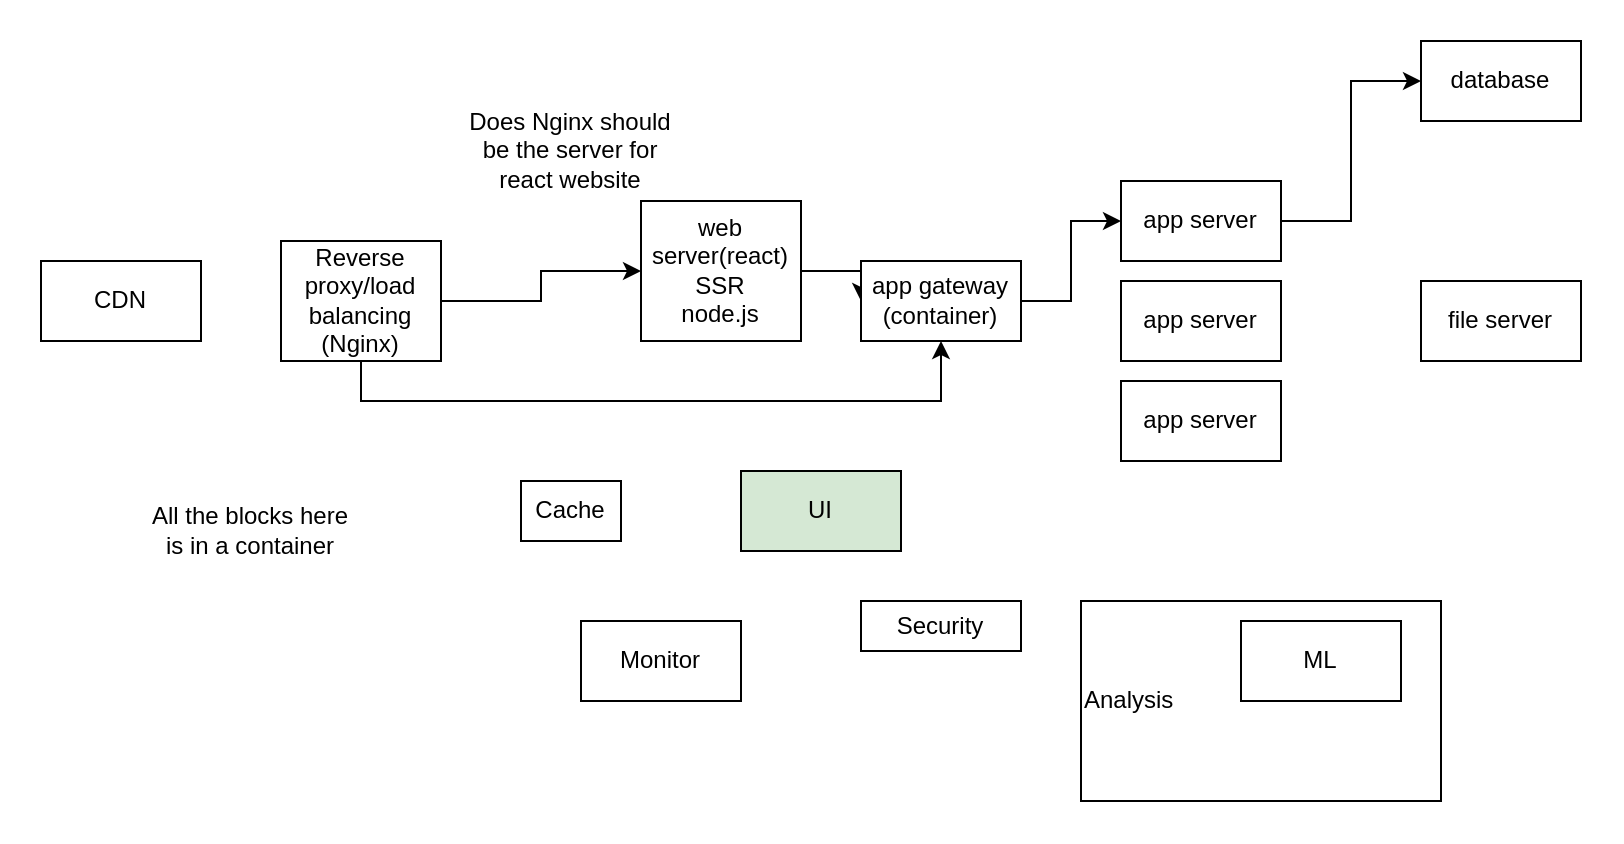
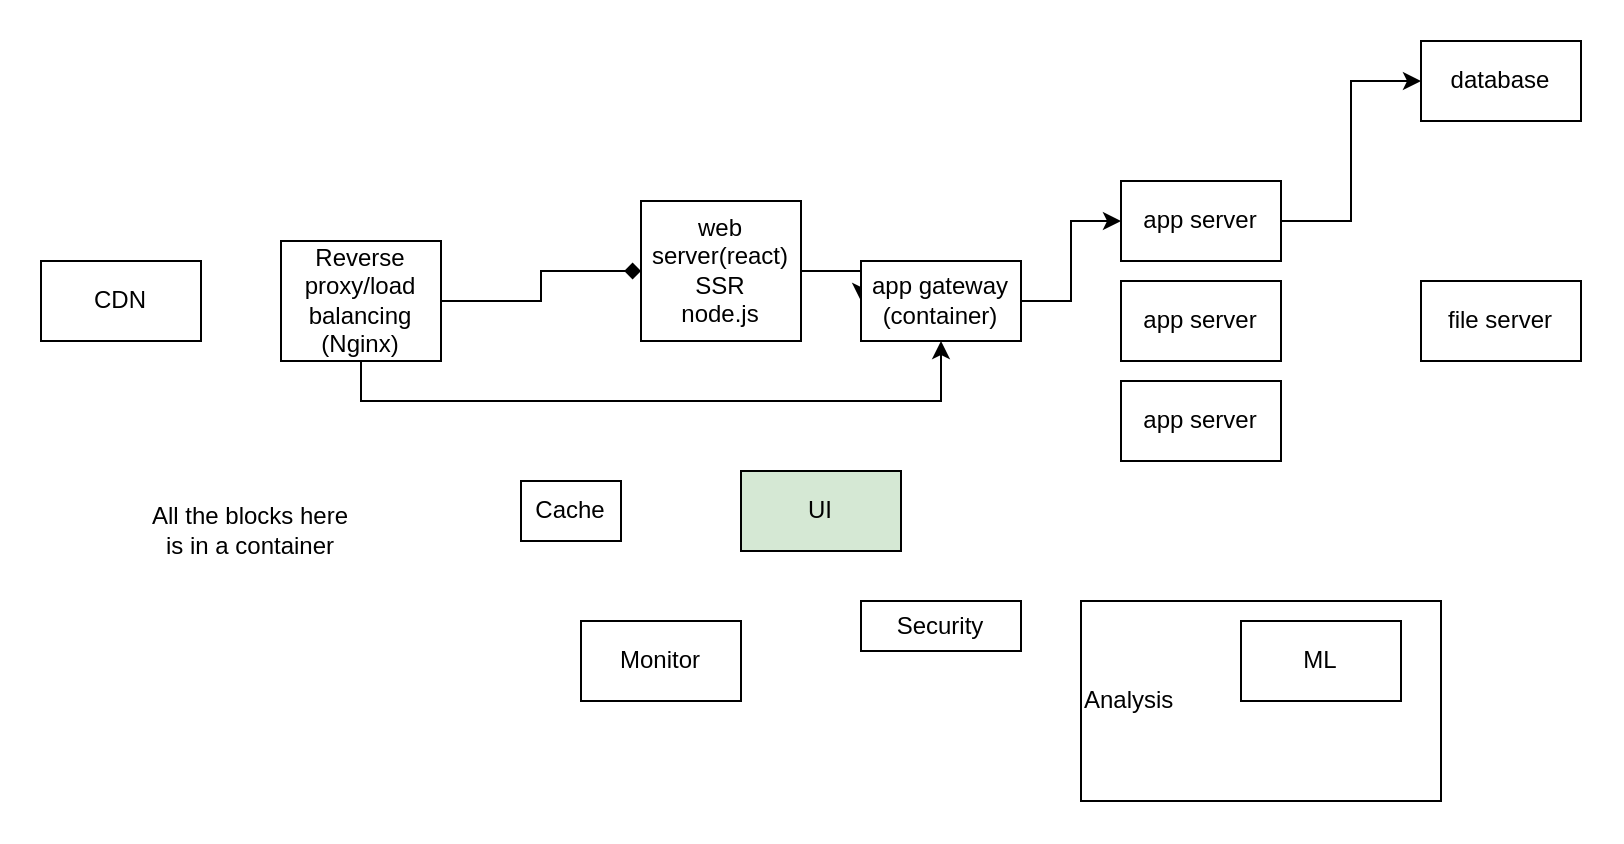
node "Does Nginx should be the server for react website": removed
edge "Reverse proxy/load balancing (Nginx)" -> "web server(react) SSR node.js": arrowhead classic -> diamond
